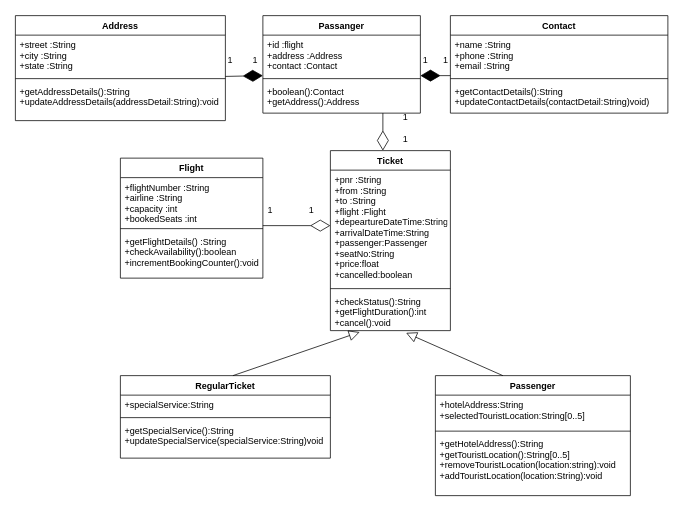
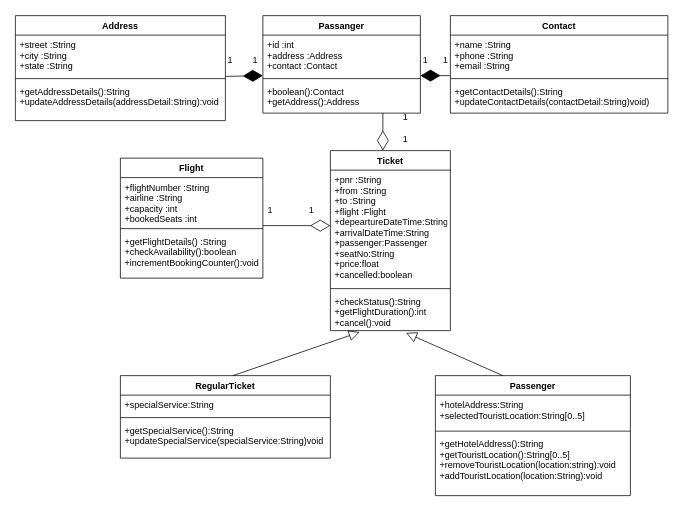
node "+id :flight +address :Address +contact :Contact": label "+id :flight +address :Address +contact :Contact" -> "+id :int +address :Address +contact :Contact"
